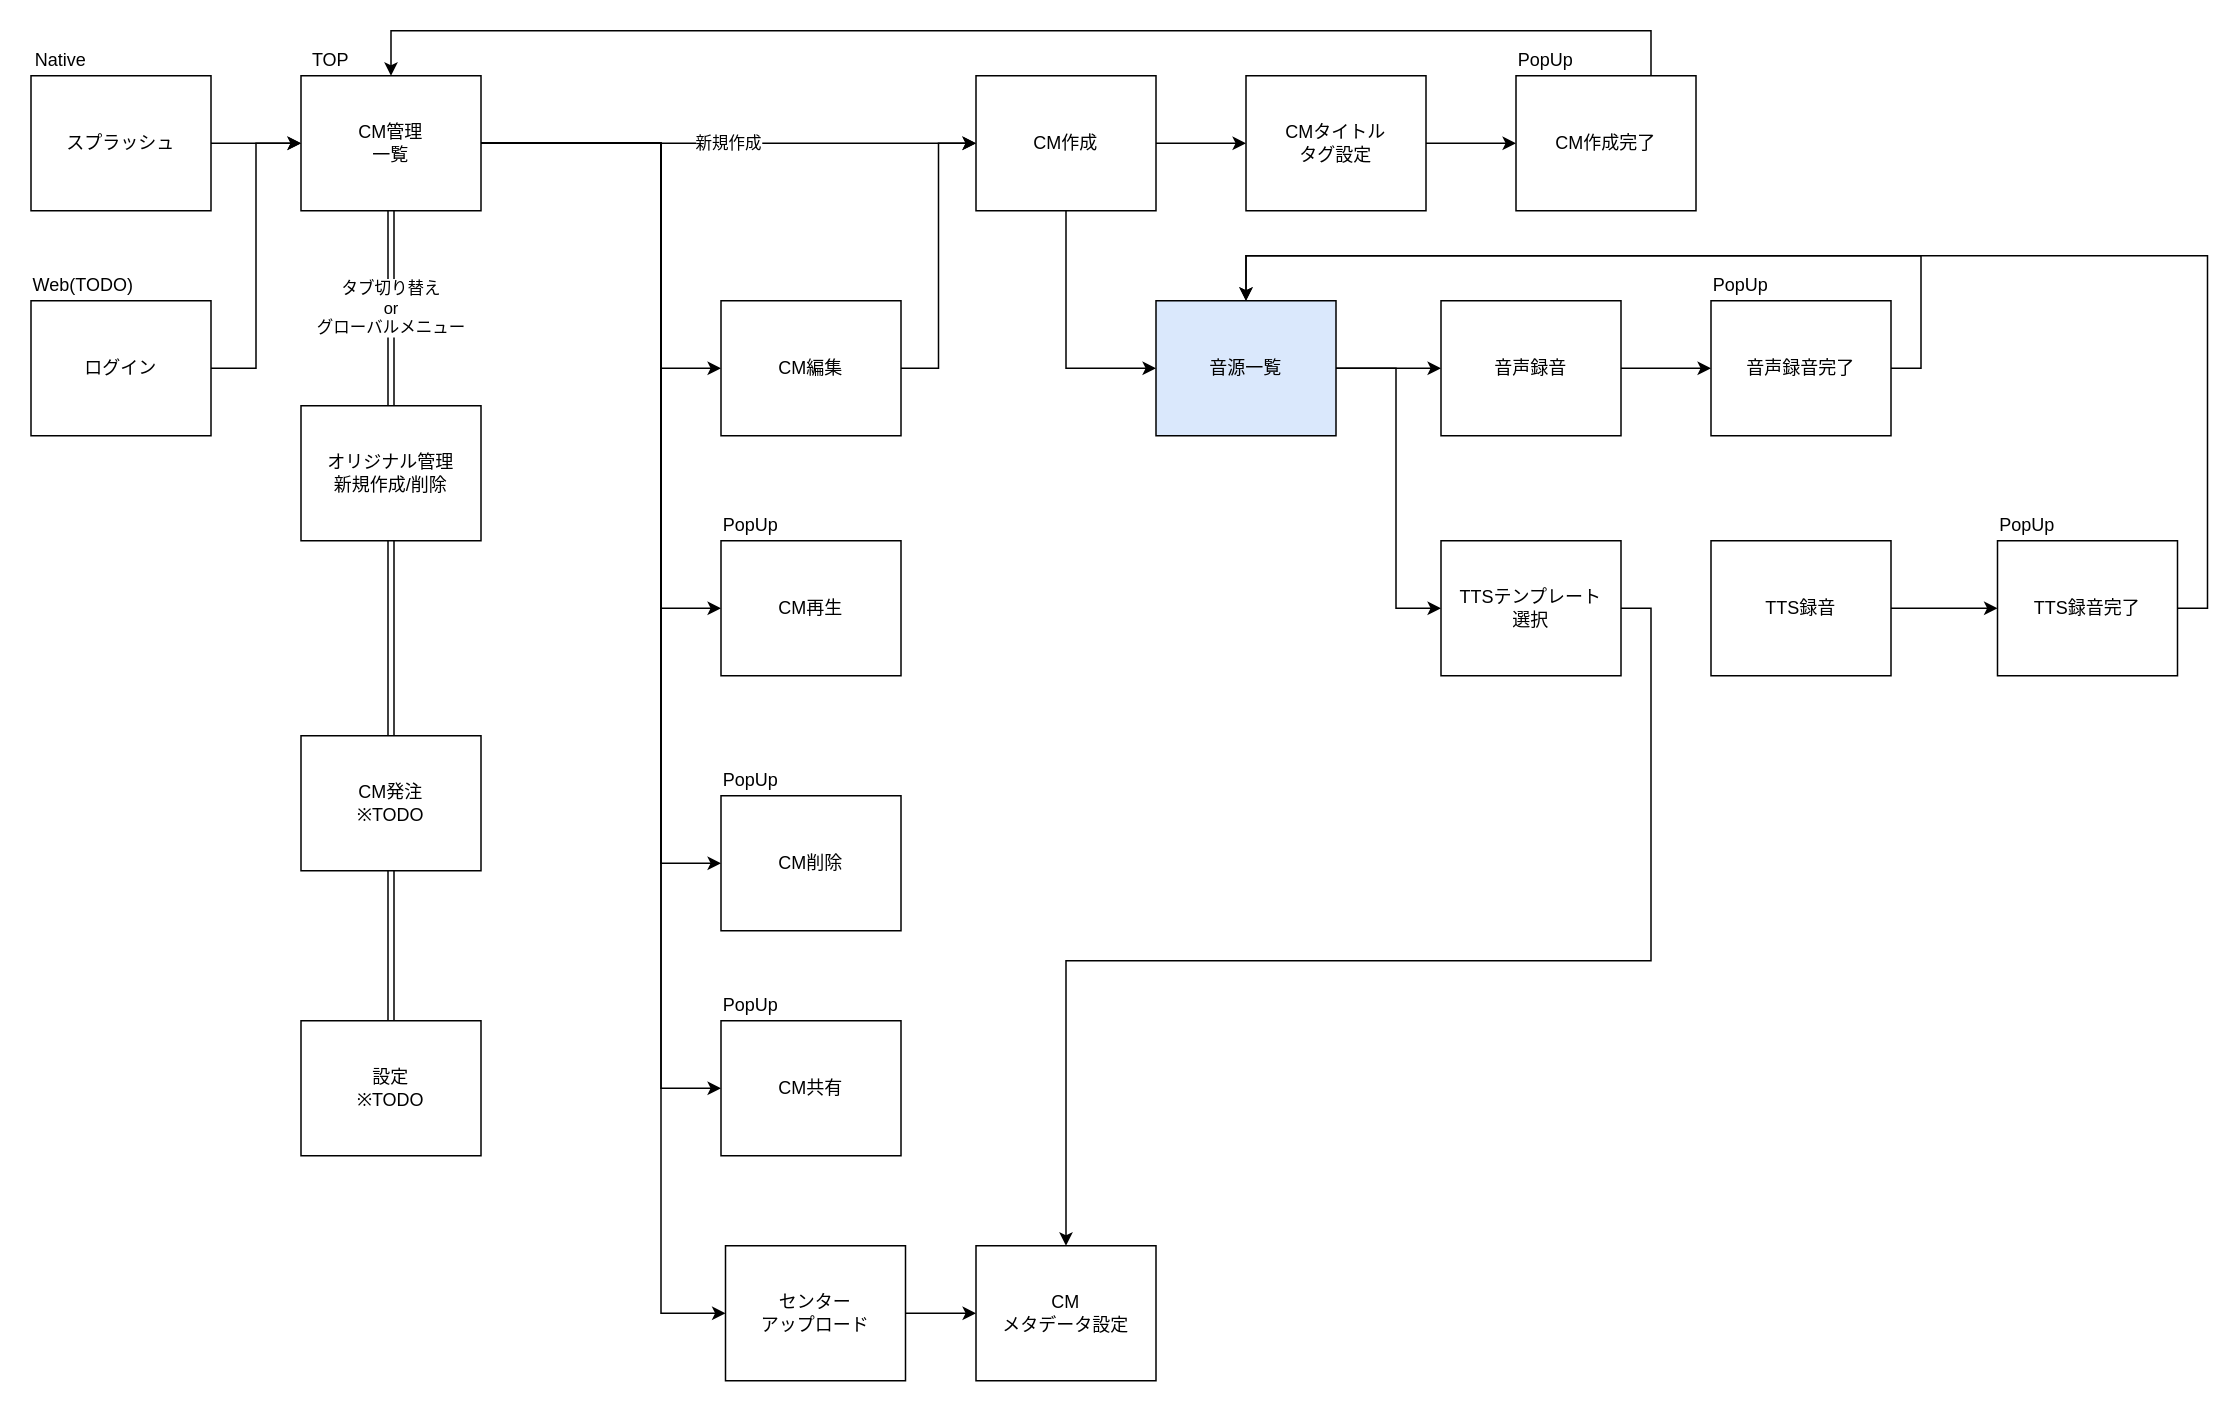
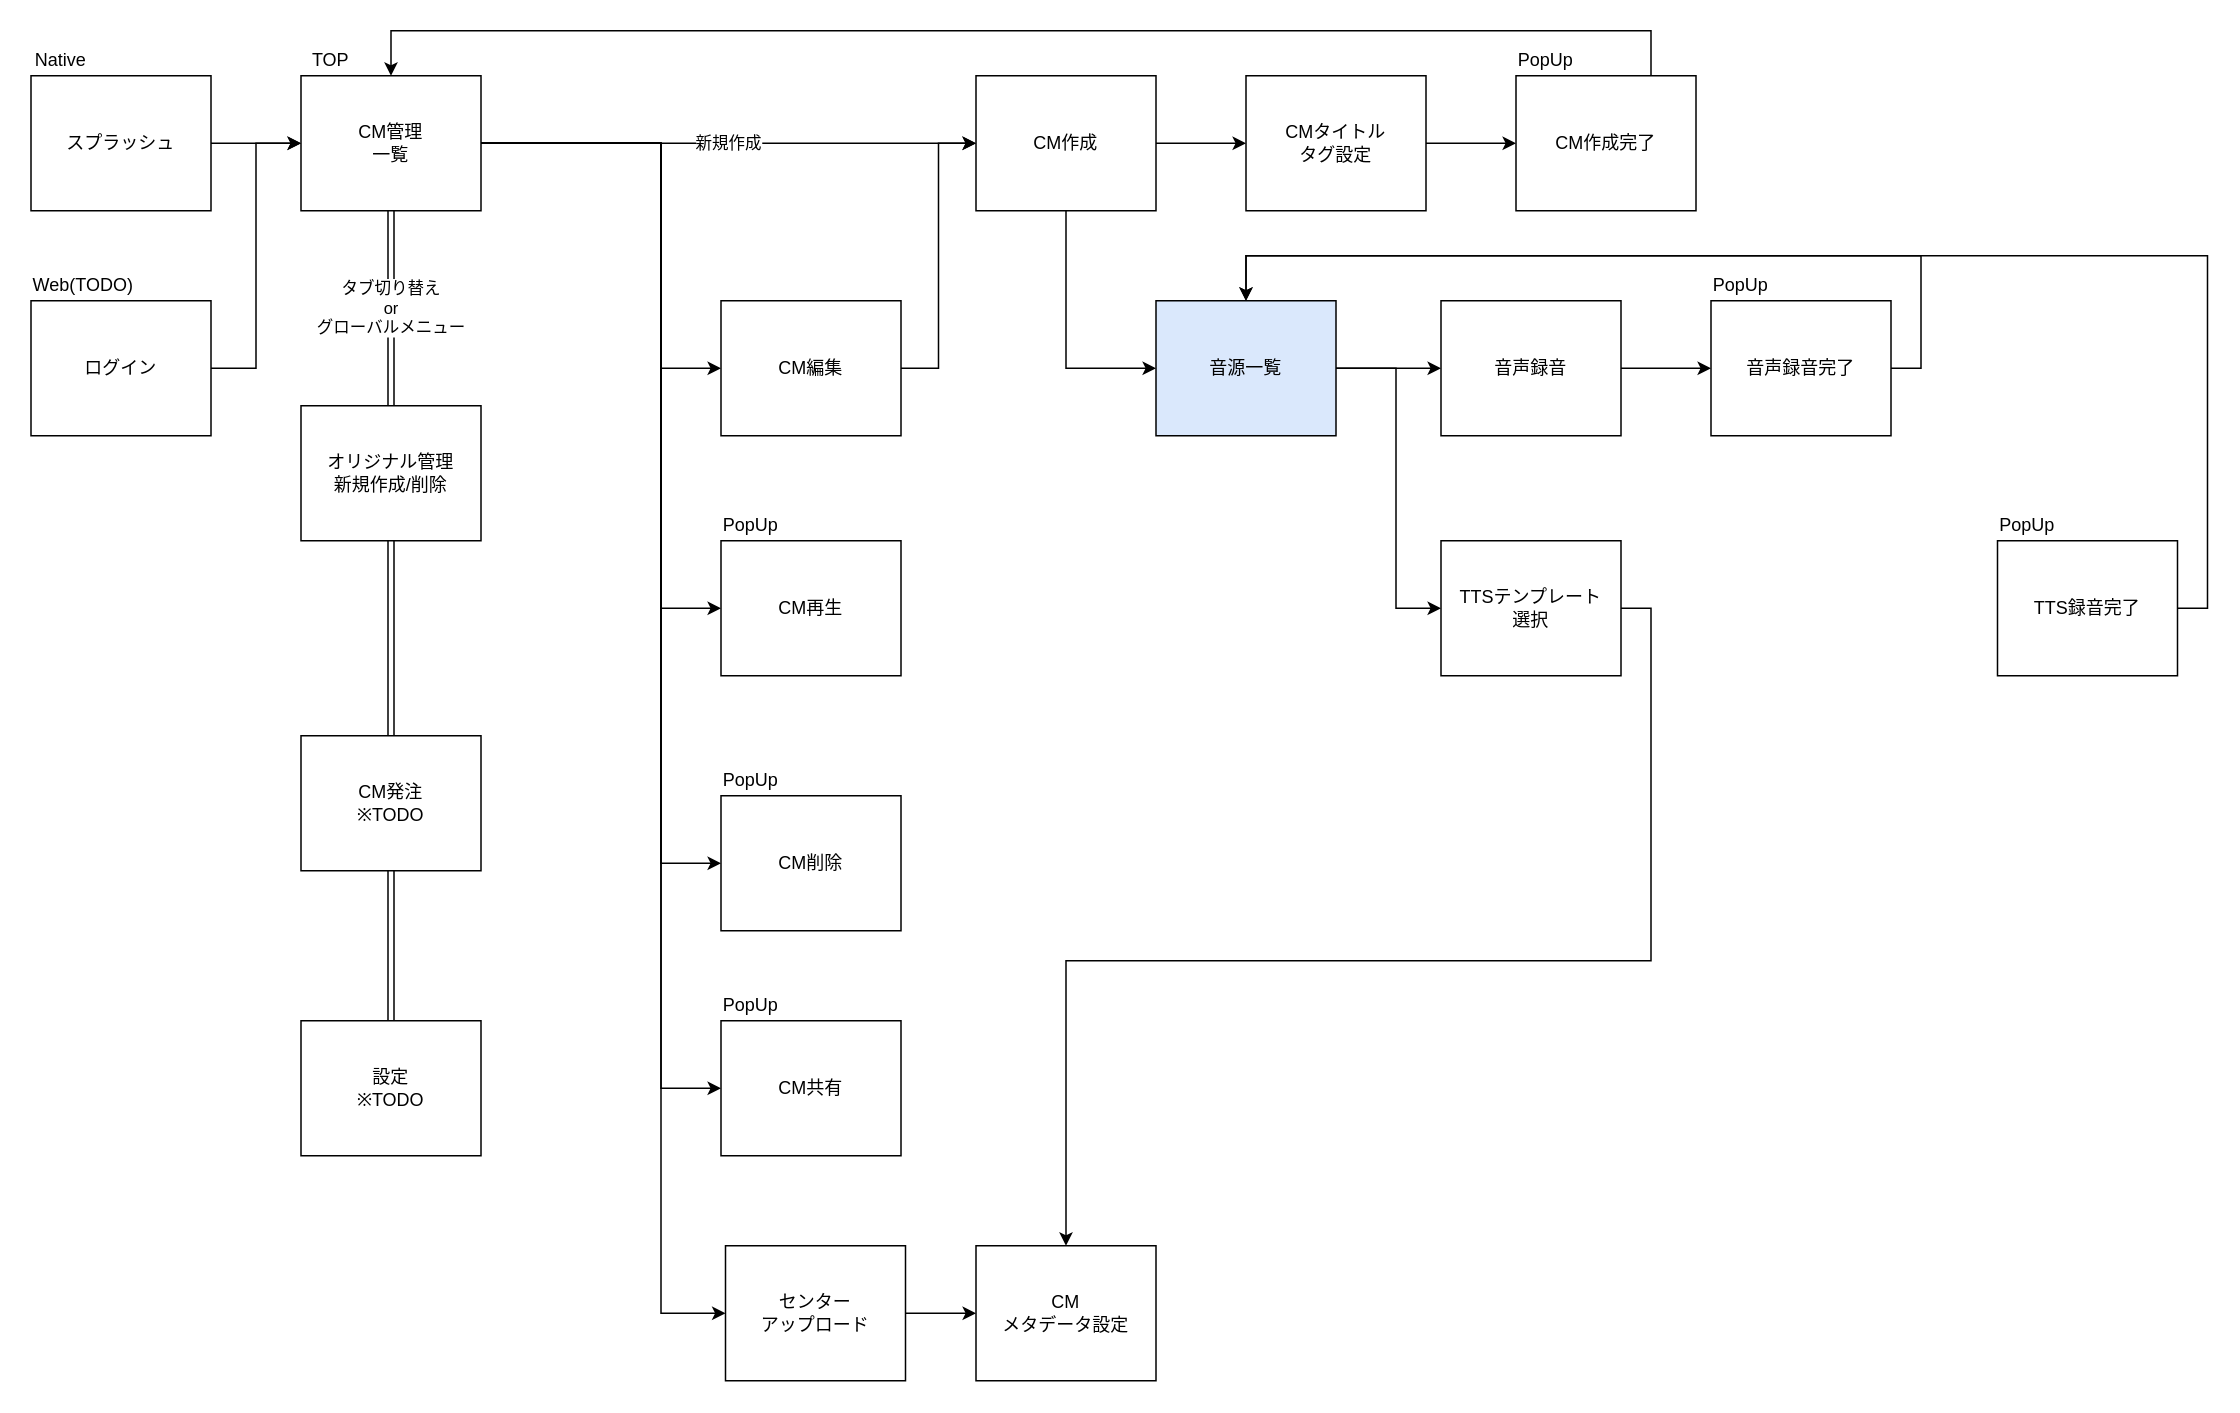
node "TTS録音": removed
edge "TTS録音" -> "TTS録音完了": removed
